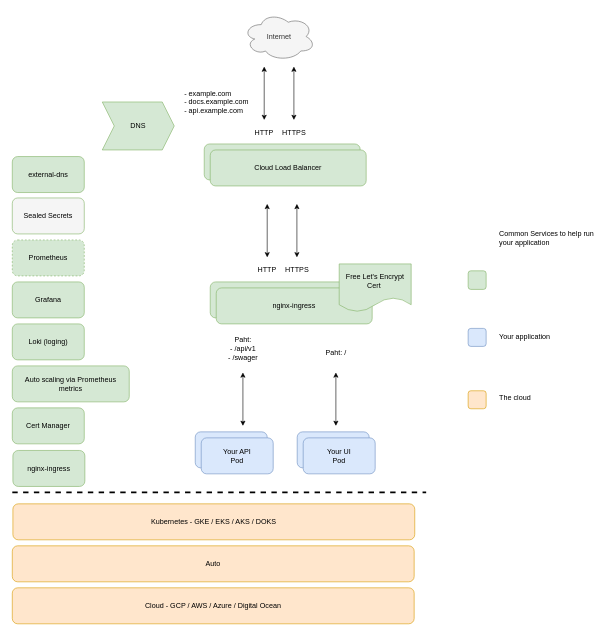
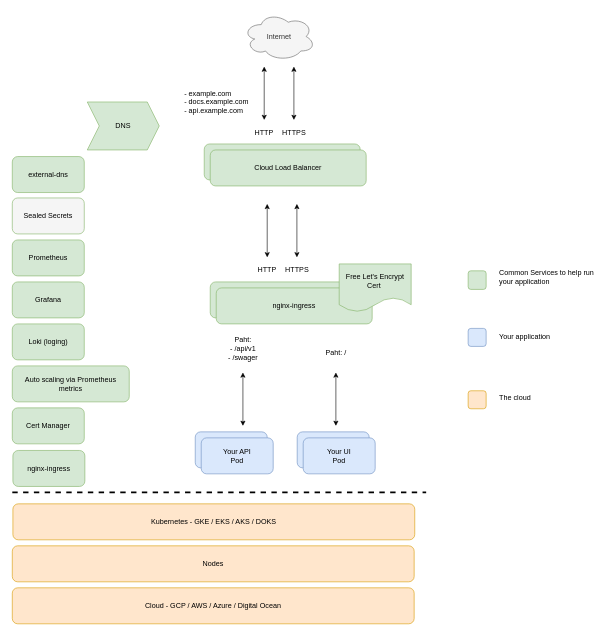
node "DNS": moved (138, 126) -> (123, 126)
node "Common Services to help run your application": moved (549, 238) -> (549, 277)
node "Prometheus": style dashed -> solid
node "Auto": label "Auto" -> "Nodes"
